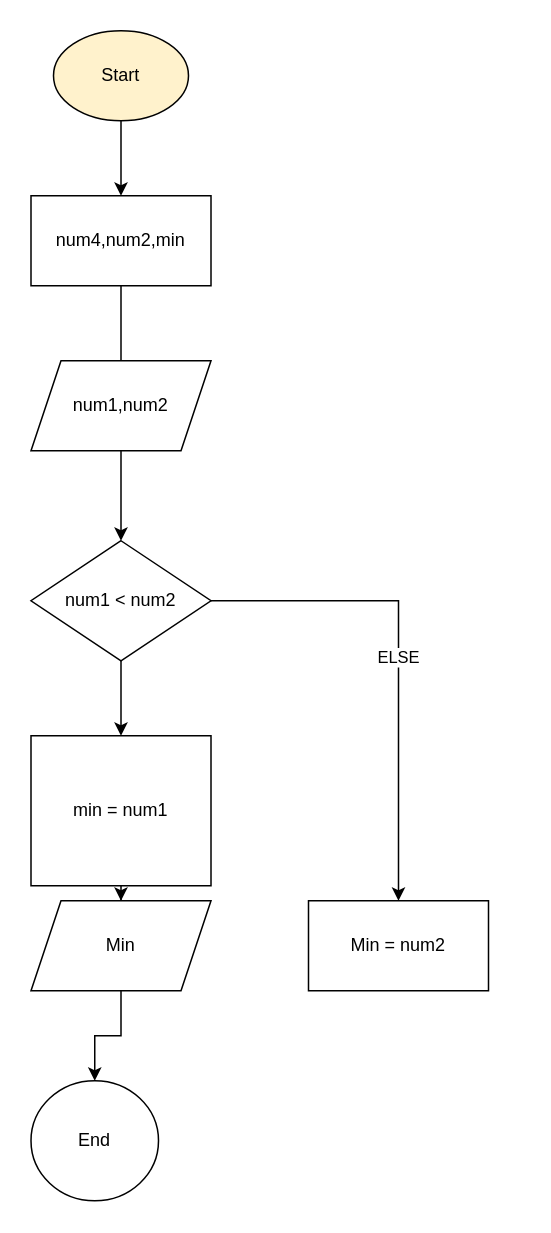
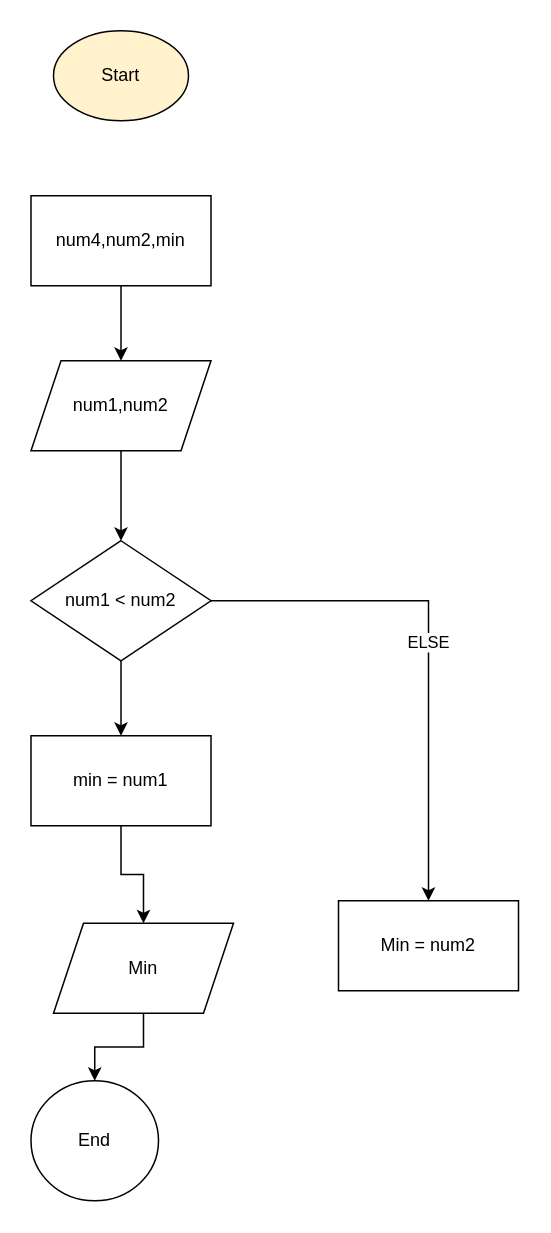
edge "Start" -> "num4,num2,min": removed
edge "num4,num2,min" -- "num1,num2": arrowhead none -> classic
node "min = num1": size 180x150 -> 180x90
node "Min": moved (121, 946) -> (143, 968)
node "Min = num2": moved (398, 946) -> (428, 946)
